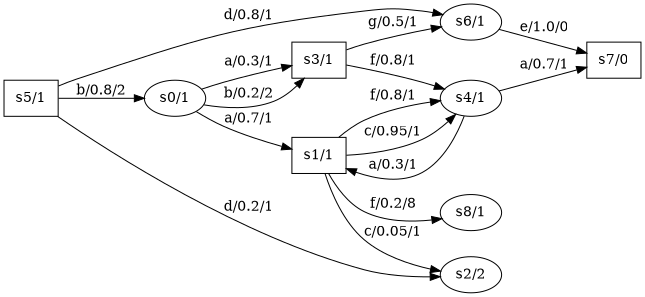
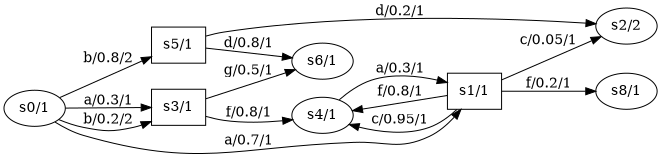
node "s7/0": removed
edge "s5/1" -> "s0/1": reversed
edge "s1/1" -> "s8/1": label "f/0.2/8" -> "f/0.2/1"
